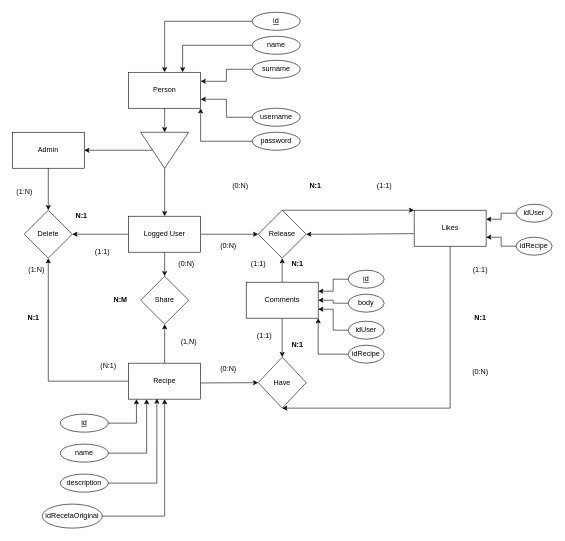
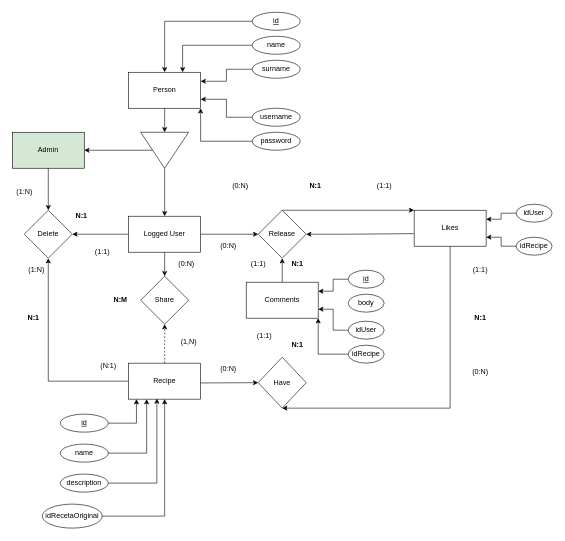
node "Admin": fillcolor #ffffff -> #d5e8d4
edge "body" -> "Comments": removed
edge "Recipe" -> "Share": style solid -> dashed
edge "Comments" -> "Have": removed
